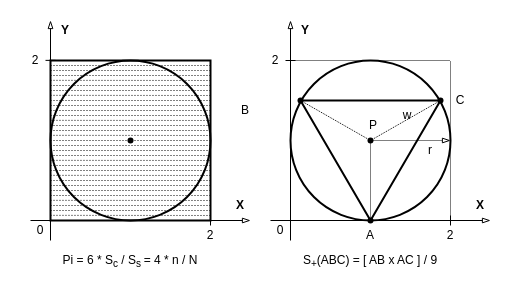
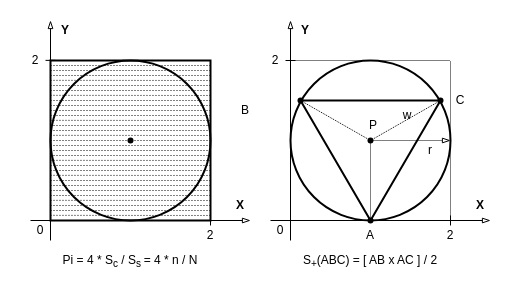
node "Pi = 6 * Sc / Ss = 4 * n / N": label "Pi = 6 * Sc / Ss = 4 * n / N" -> "Pi = 4 * Sc / Ss = 4 * n / N"
node "S+(ABC) = [ AB x AC ] / 9": label "S+(ABC) = [ AB x AC ] / 9" -> "S+(ABC) = [ AB x AC ] / 2"
